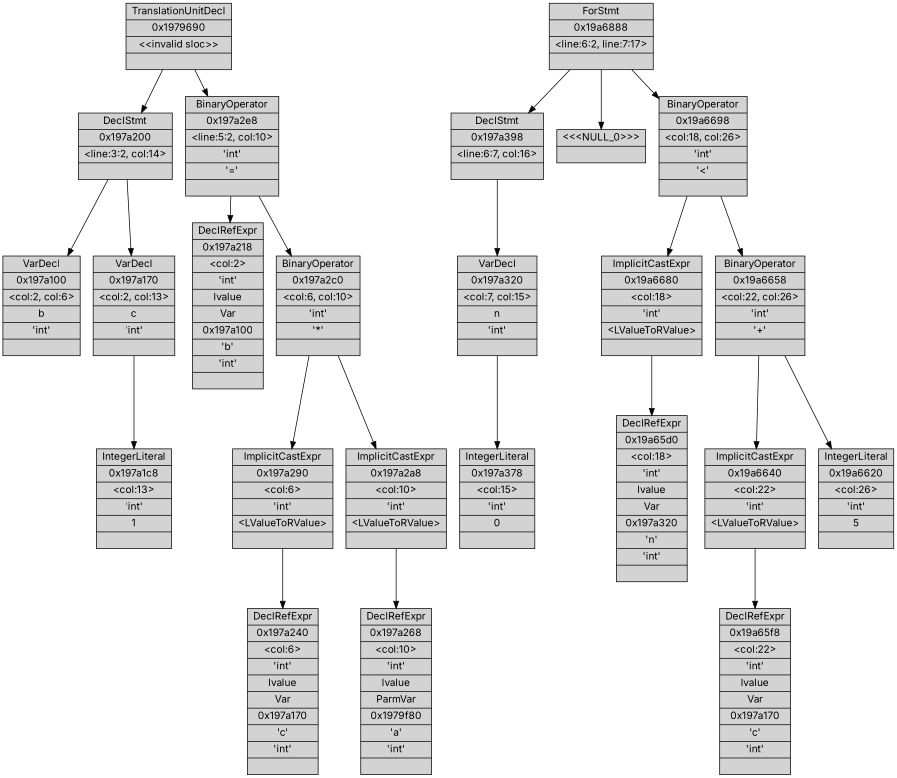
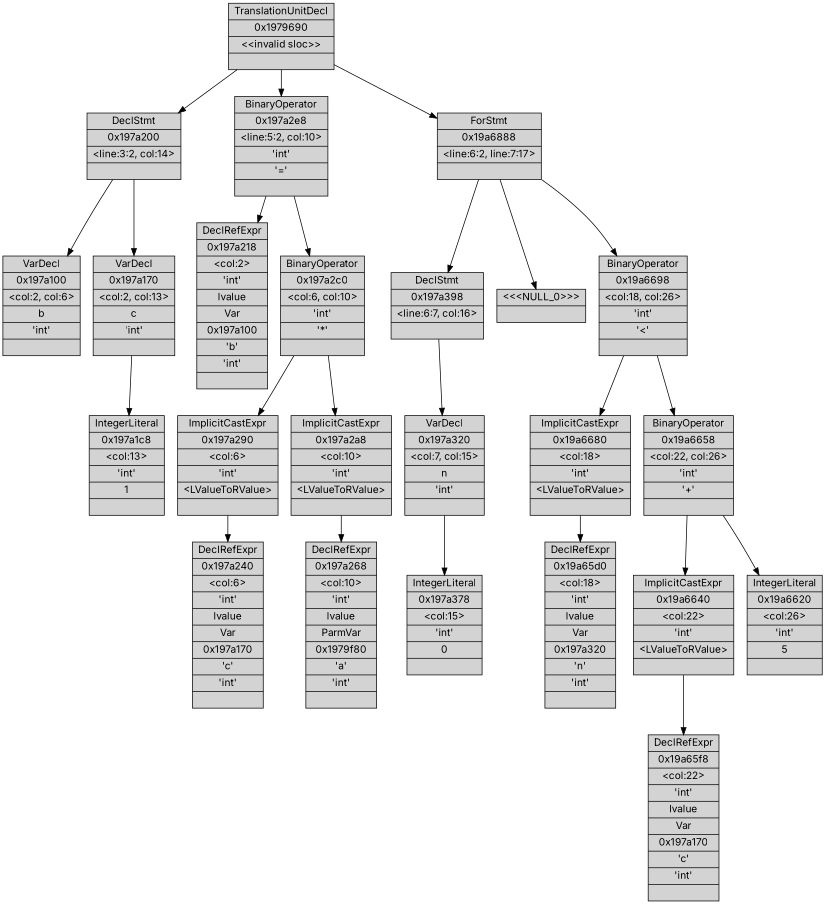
edge "TranslationUnitDecl" -> "ForStmt": added
